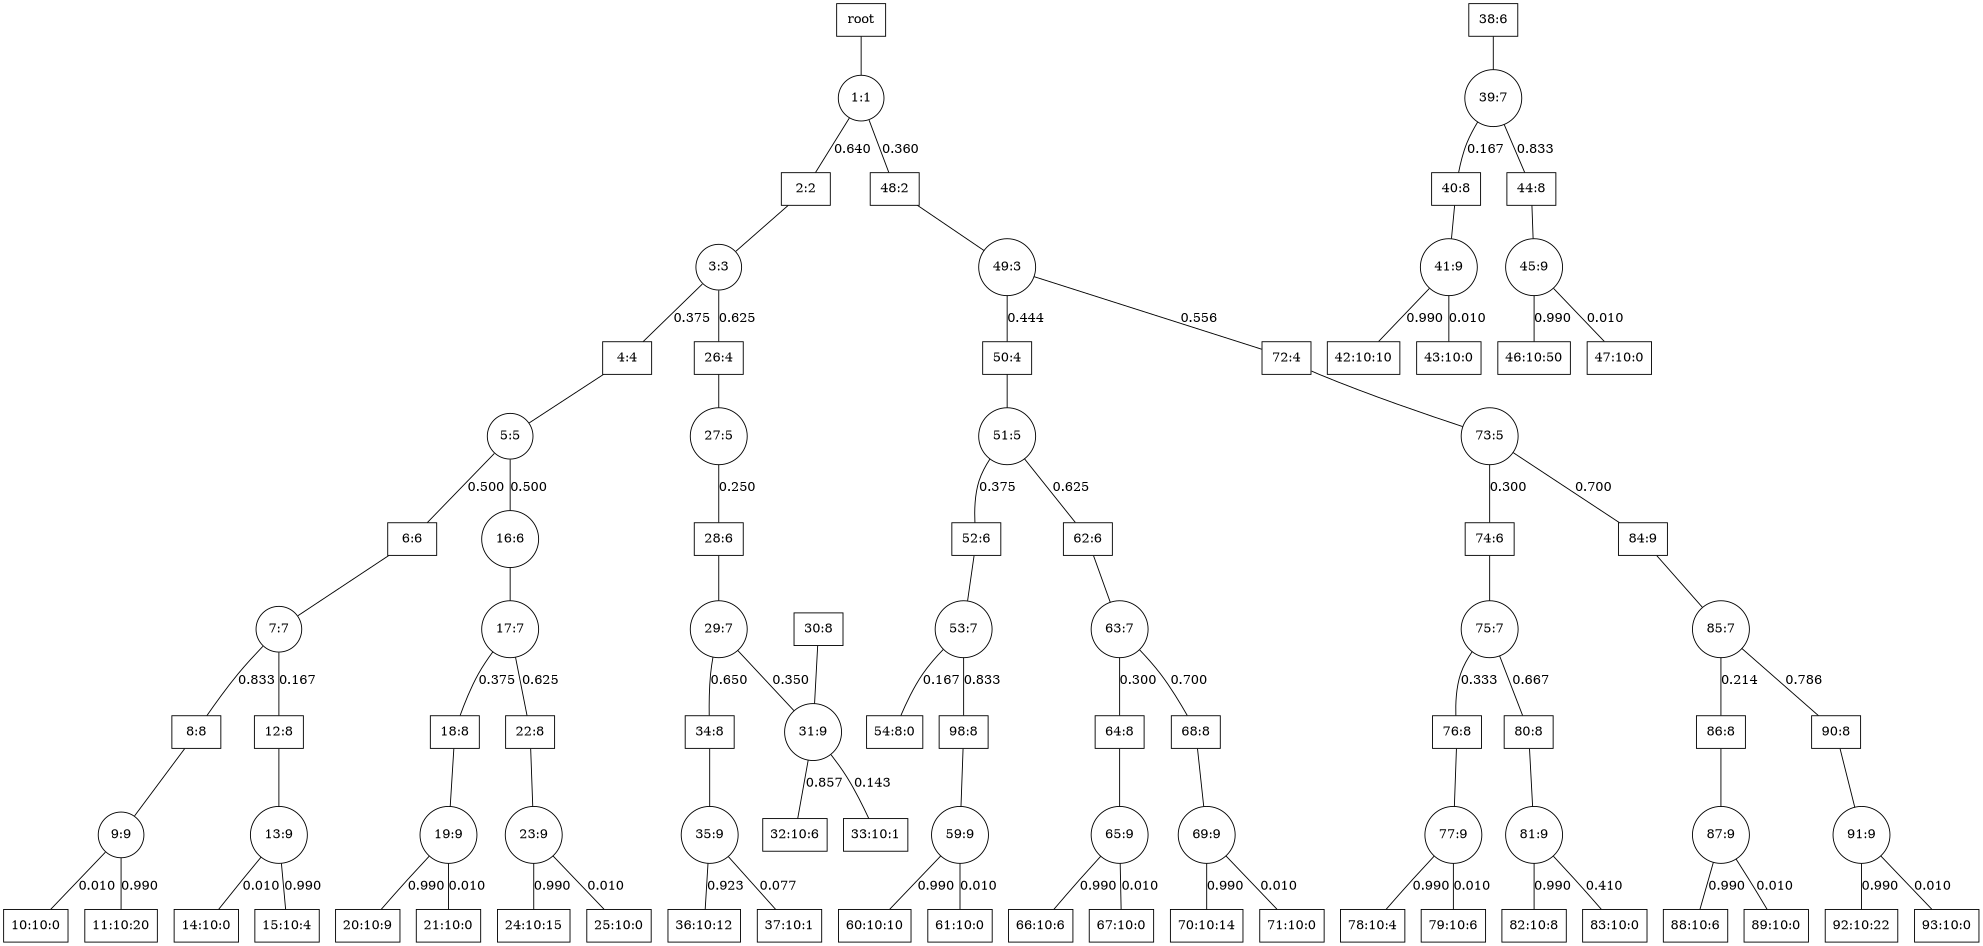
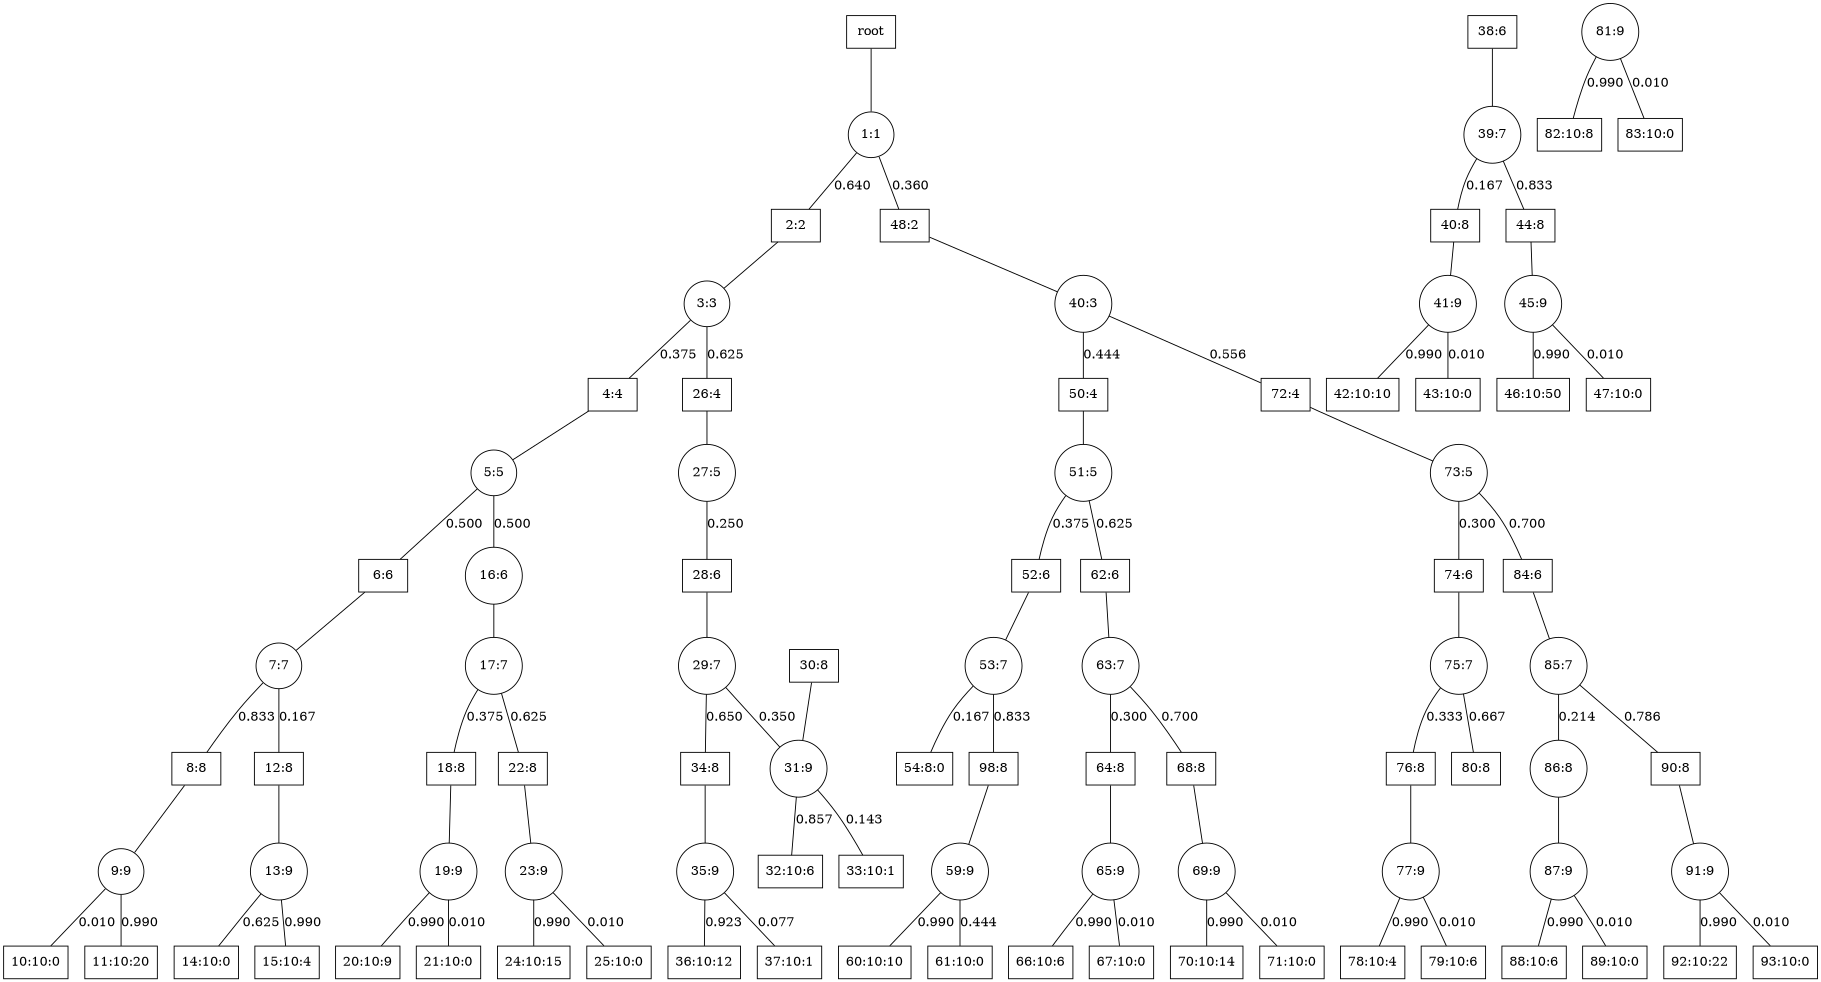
node "49:3": label "49:3" -> "40:3"
node "84:9": label "84:9" -> "84:6"
node "86:8": shape box -> circle
edge "80:8" -- "81:9": removed
edge "13:9" -- "14:10:0": label "0.010" -> "0.625"
edge "59:9" -- "61:10:0": label "0.010" -> "0.444"
edge "81:9" -- "83:10:0": label "0.410" -> "0.010"
